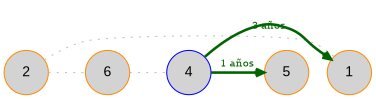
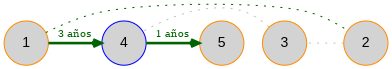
edge "4" -> "1": reversed
edge "2" -- "1": color gray -> darkgreen
node "6": label "6" -> "3"
